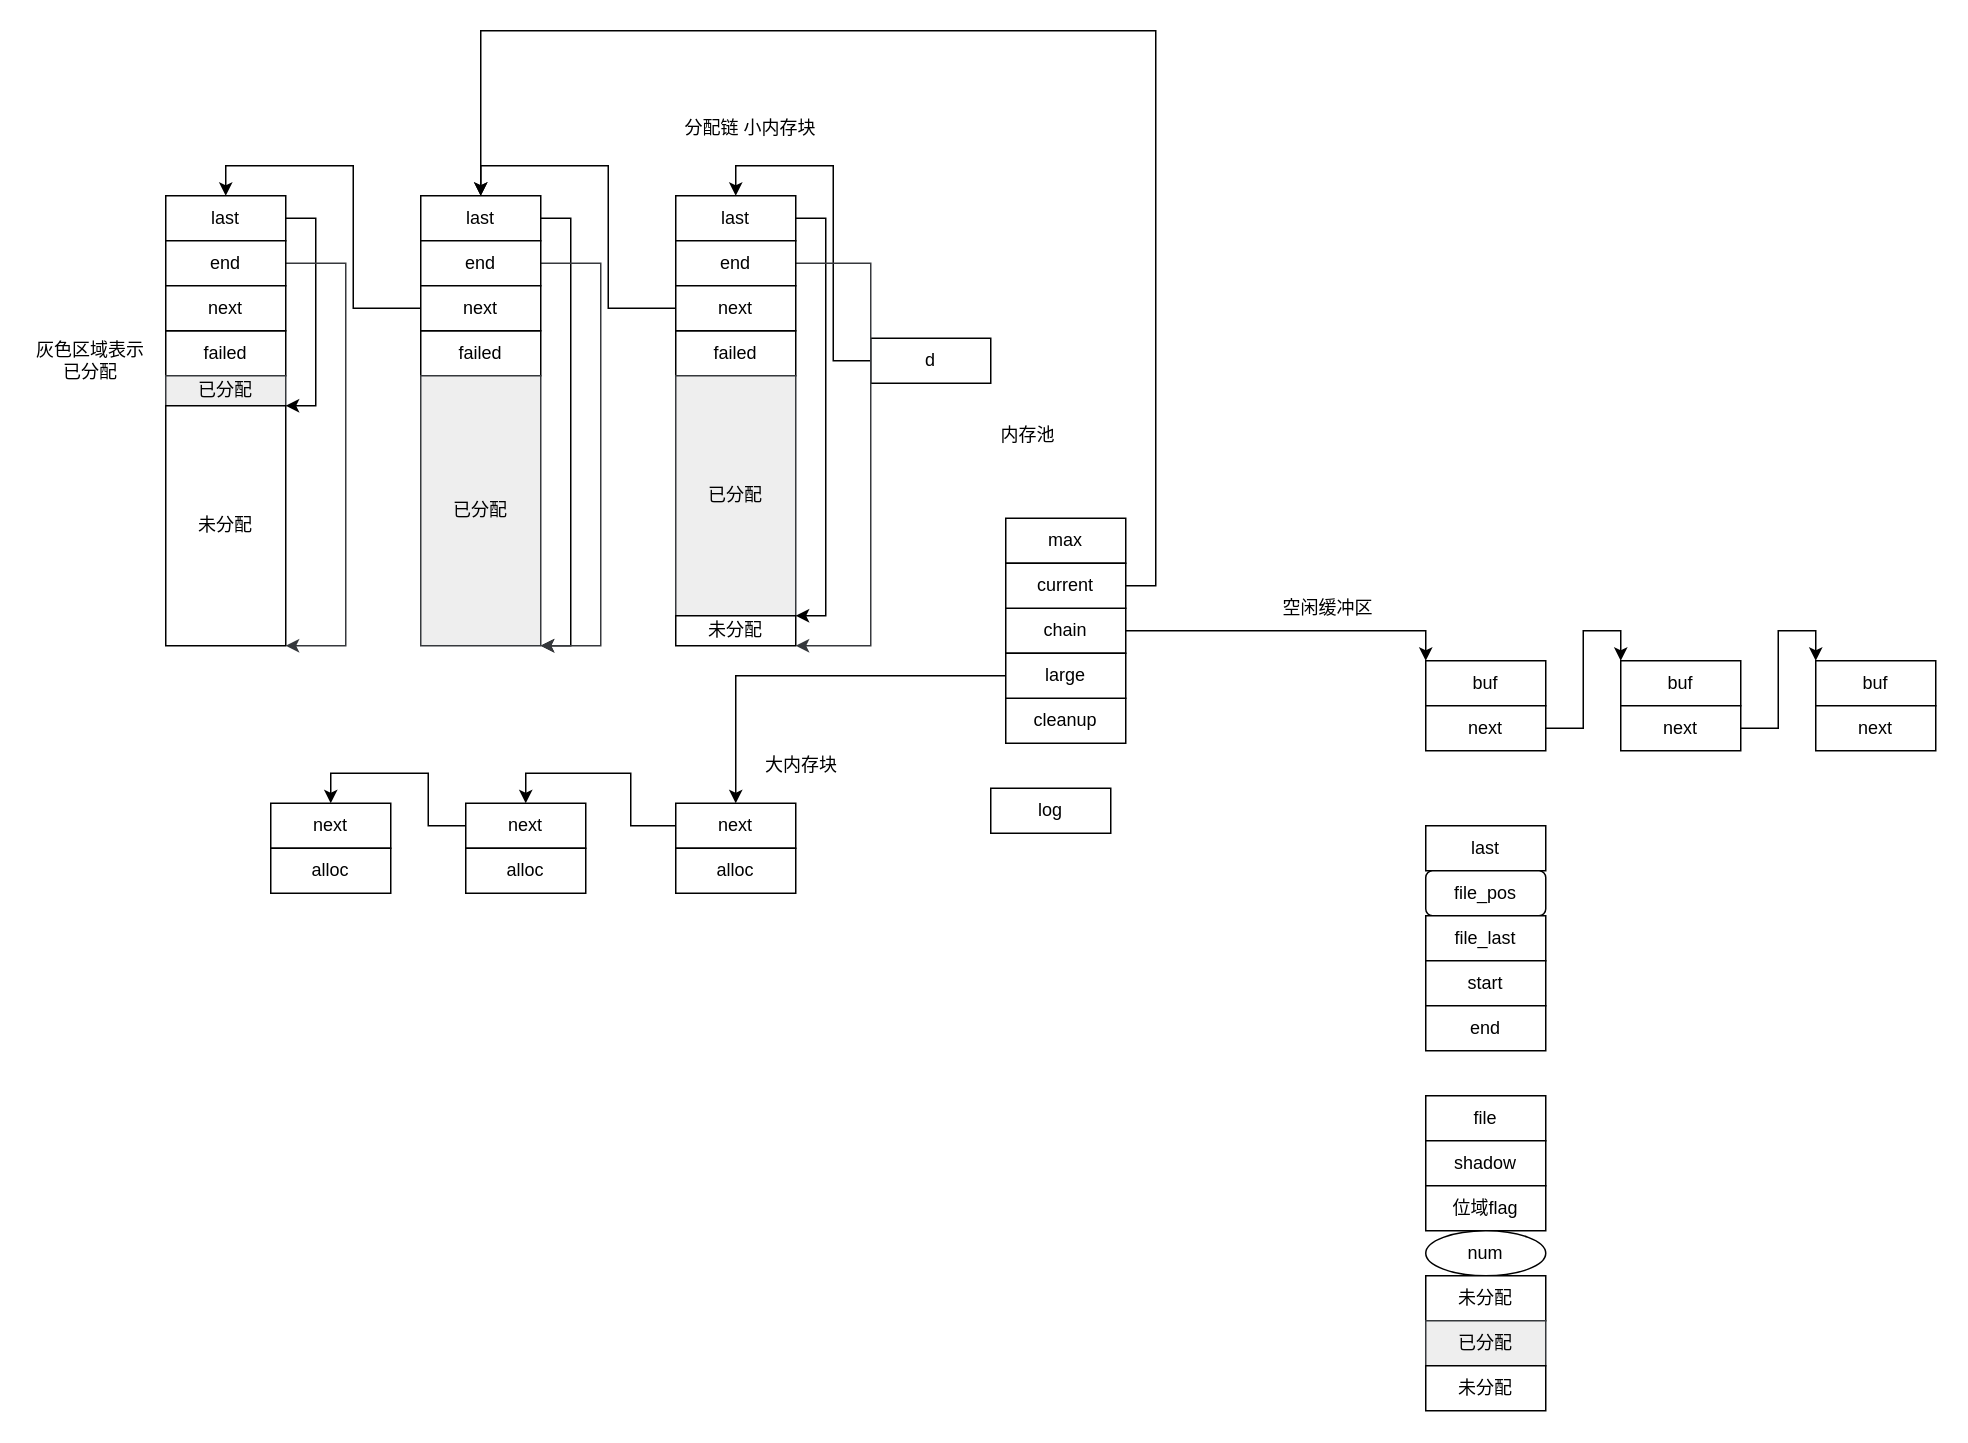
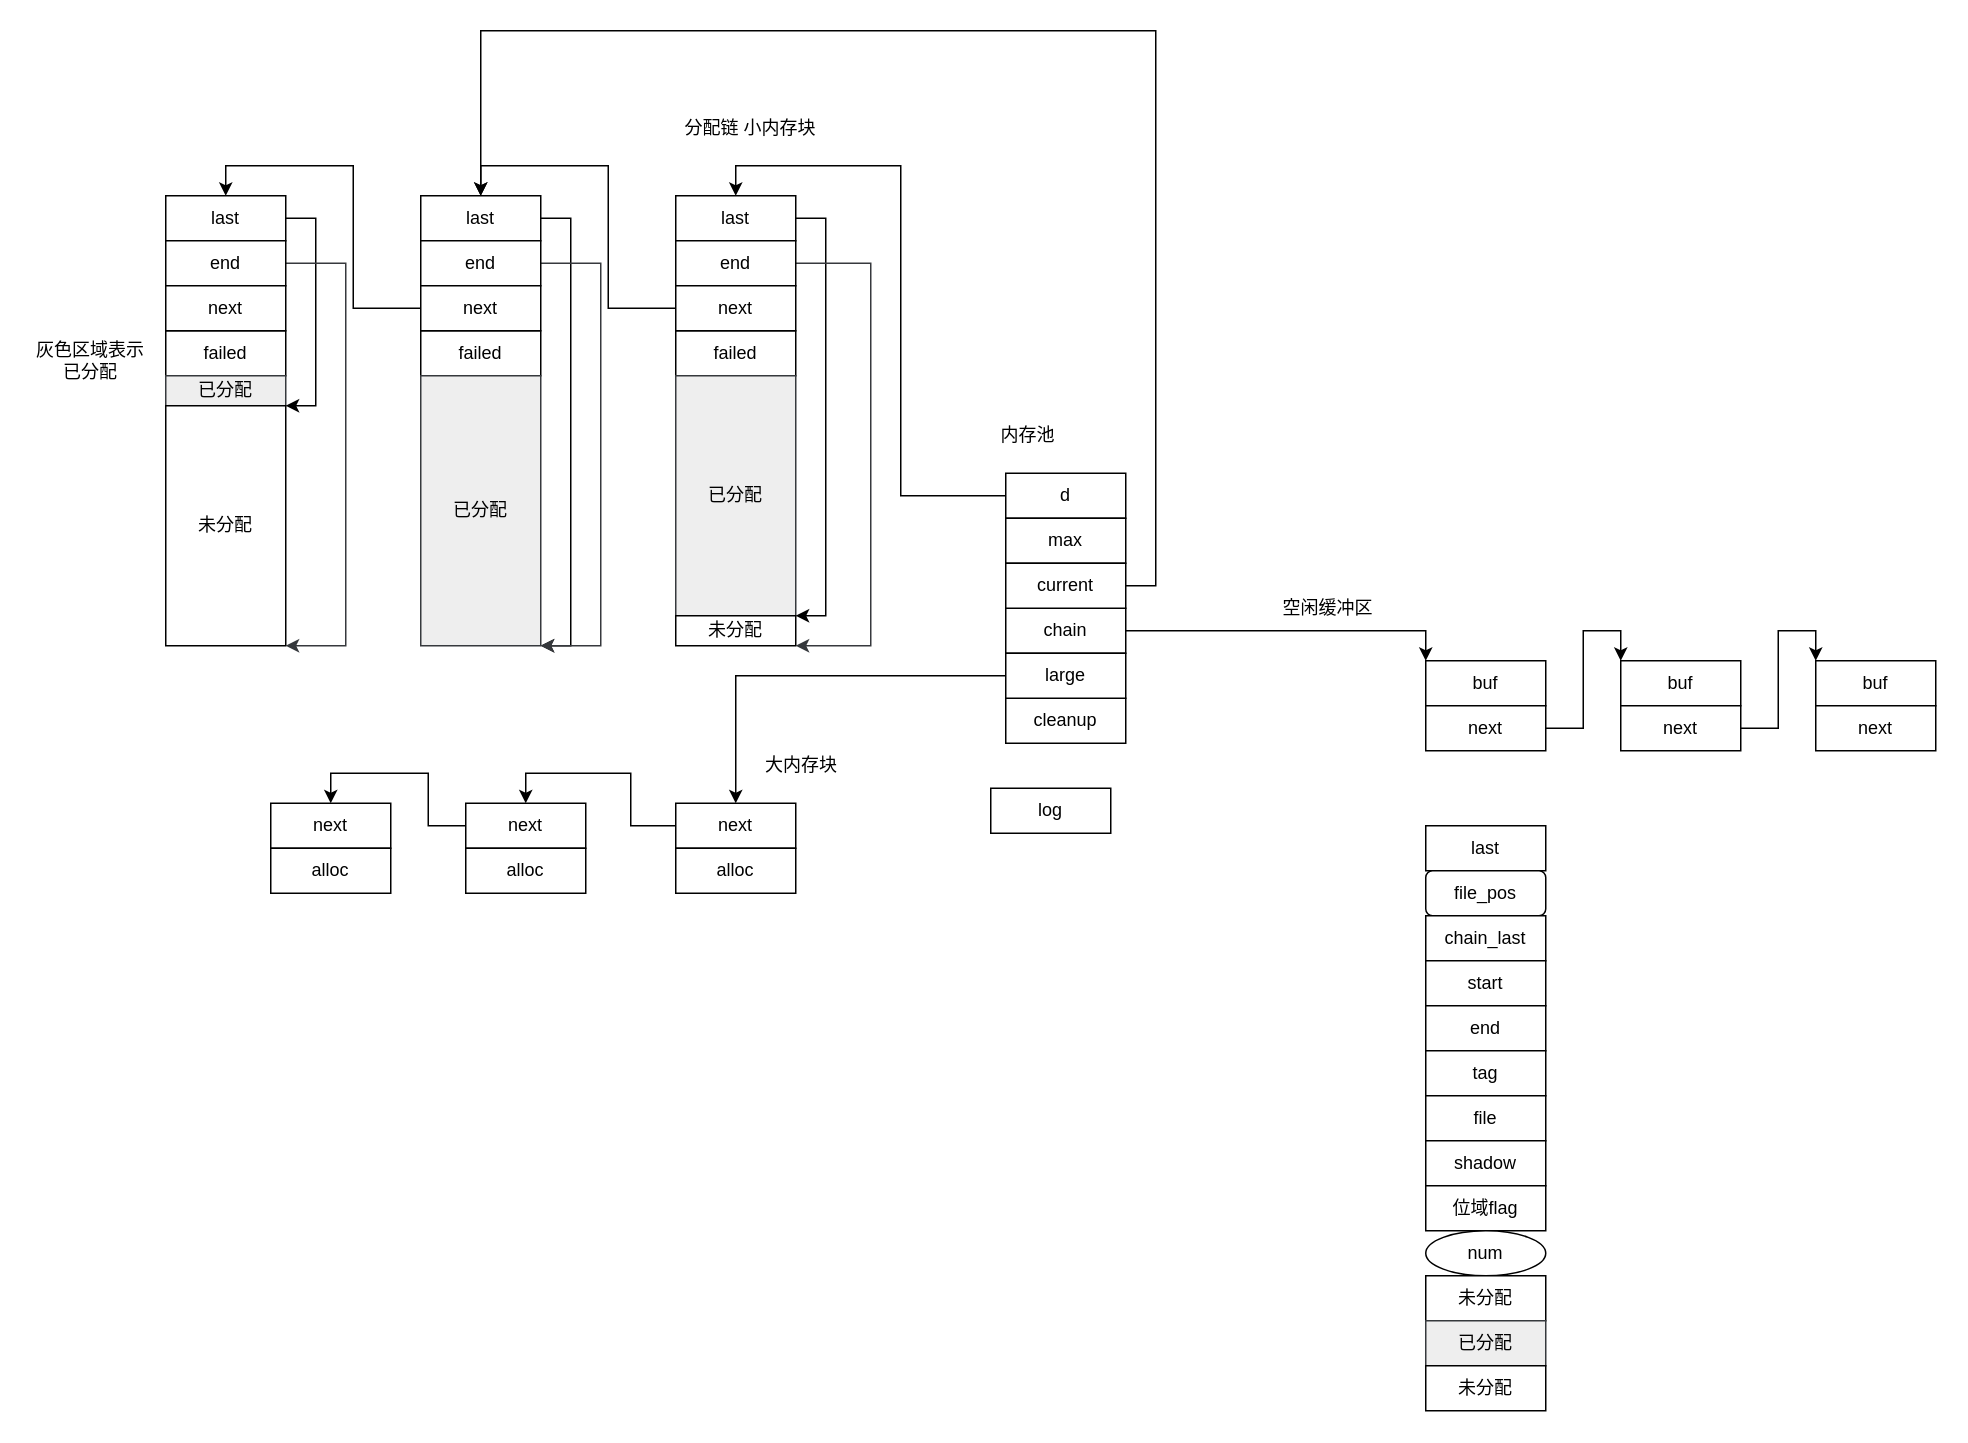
node "d": moved (931, 361) -> (1066, 496)
node "file_last": label "file_last" -> "chain_last"
node "tag": added
